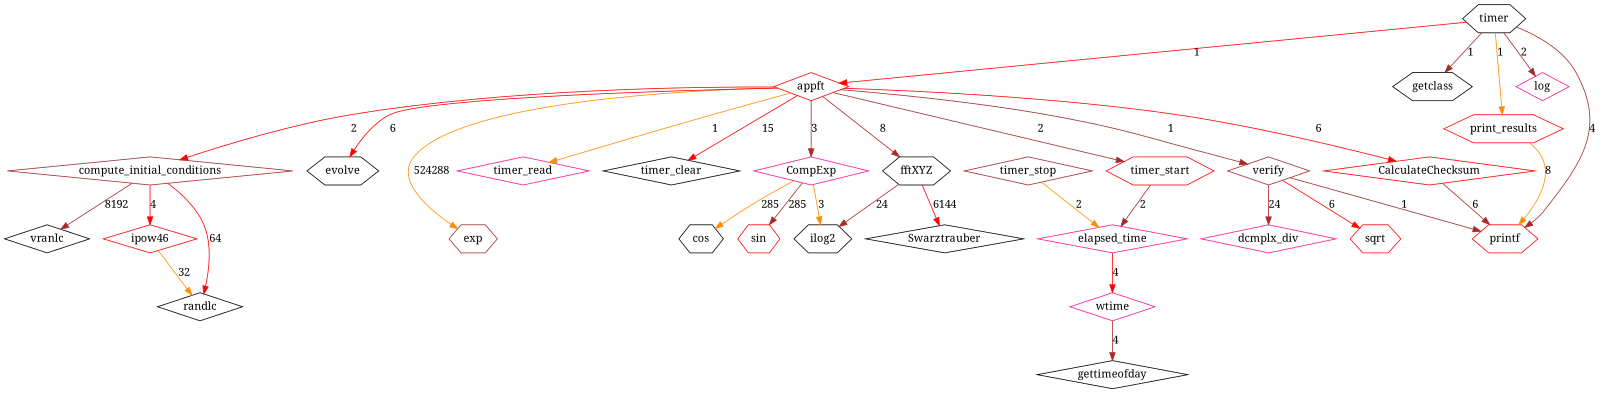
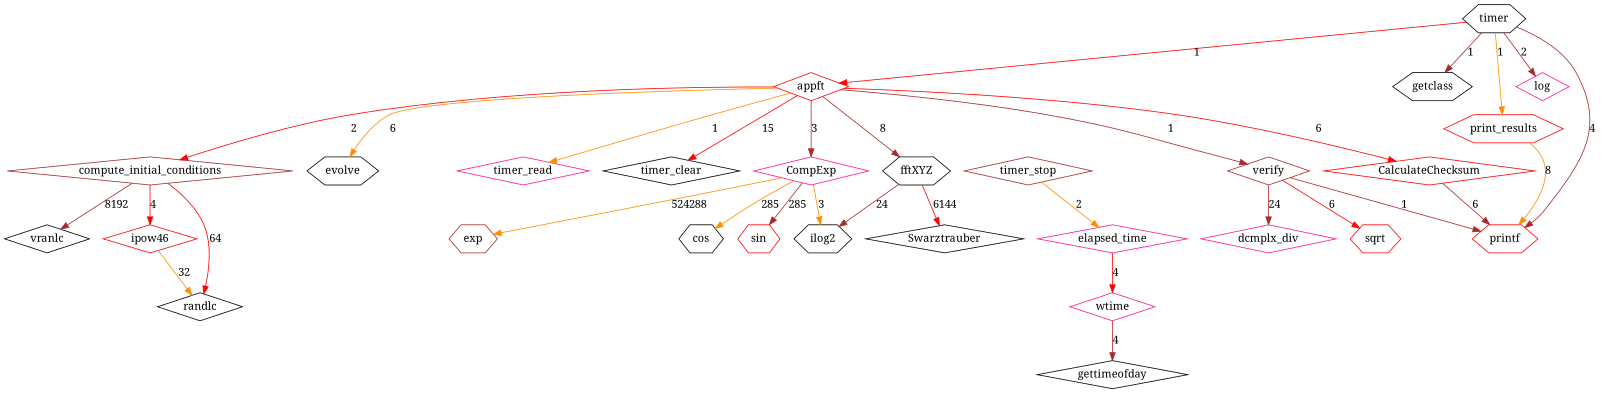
edge "appft" -> "evolve": color red -> darkorange
edge "appft" -> "exp": now "CompExp" -> "exp"
node "timer_start": removed
